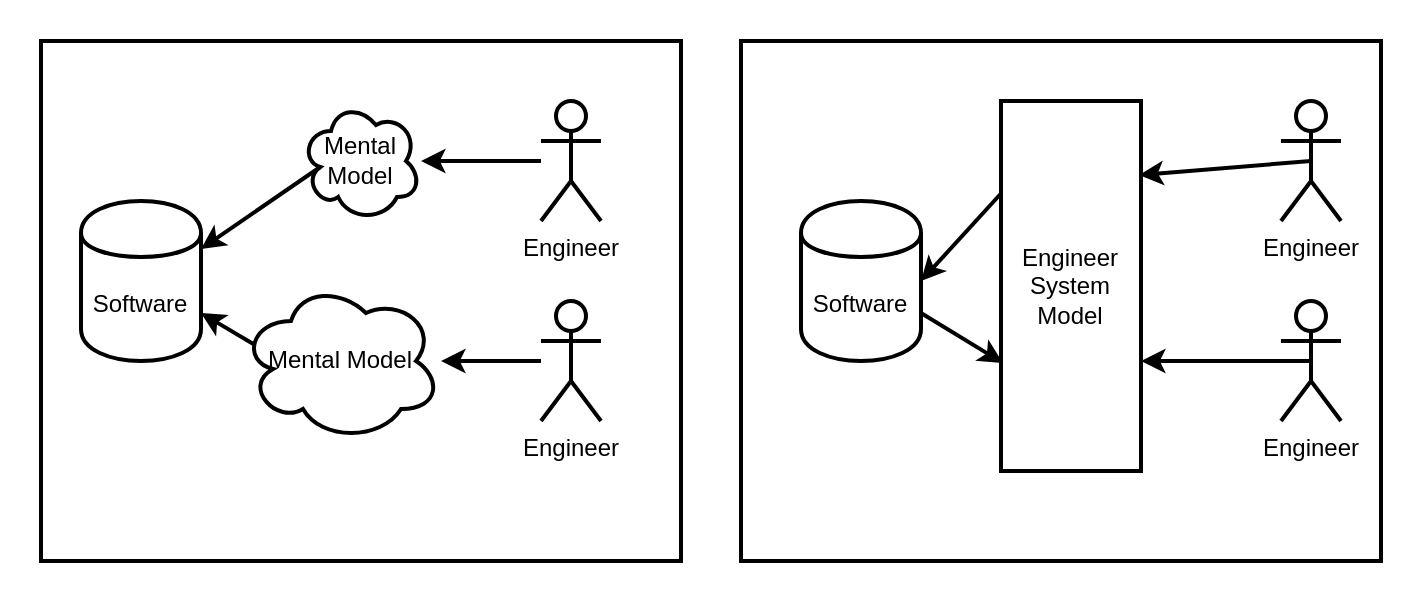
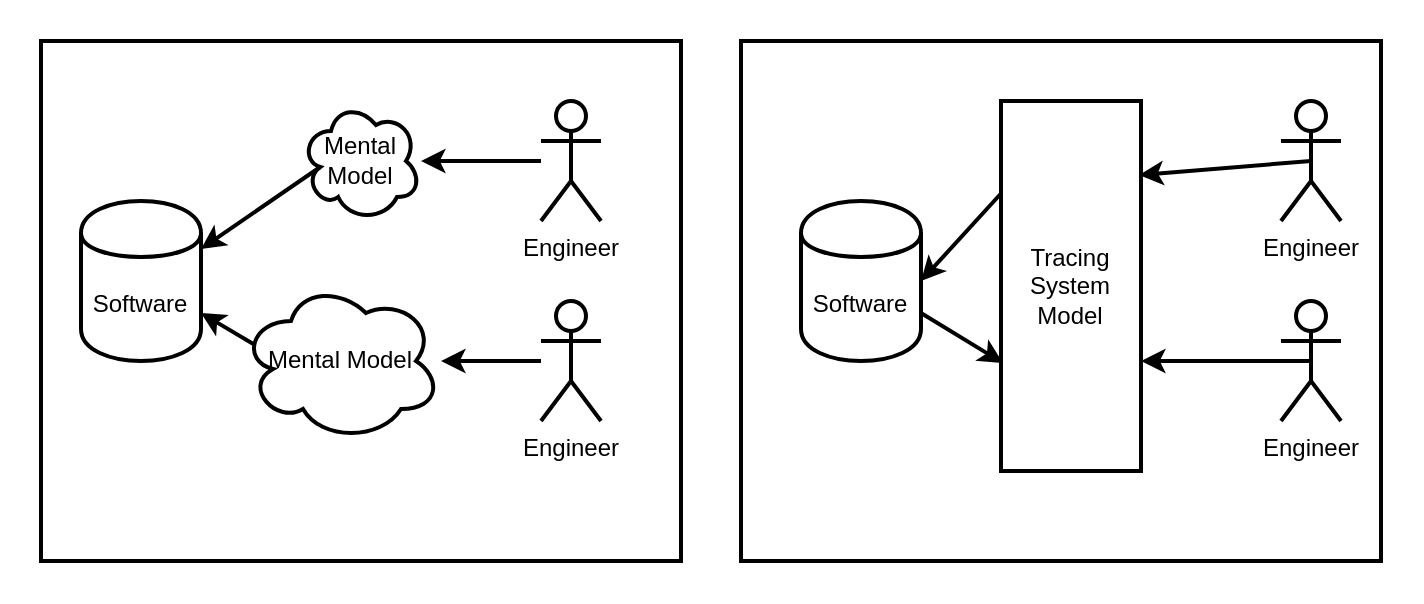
node "Engineer System Model": label "Engineer System Model" -> "Tracing System Model"
